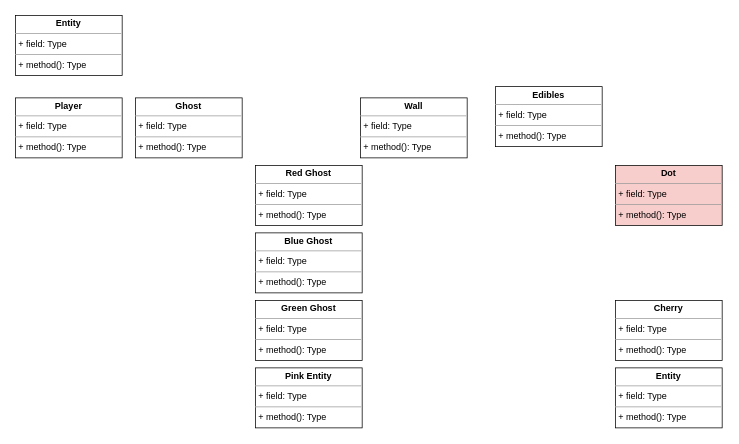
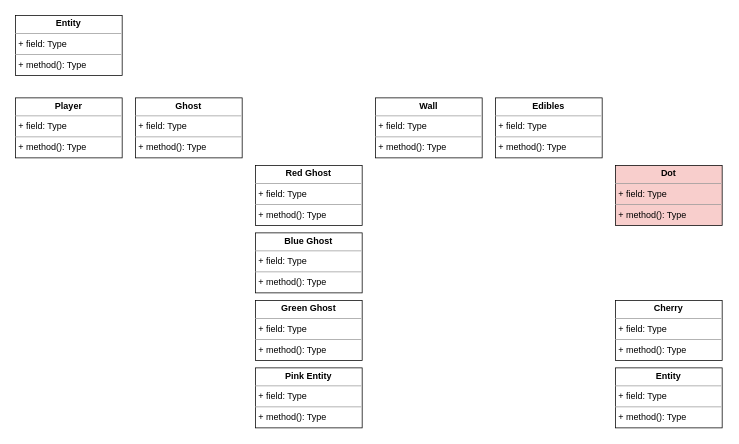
node "Edibles + field: Type + method(): Type": moved (549, 117) -> (549, 128)
node "Wall + field: Type + method(): Type": moved (414, 128) -> (429, 128)
